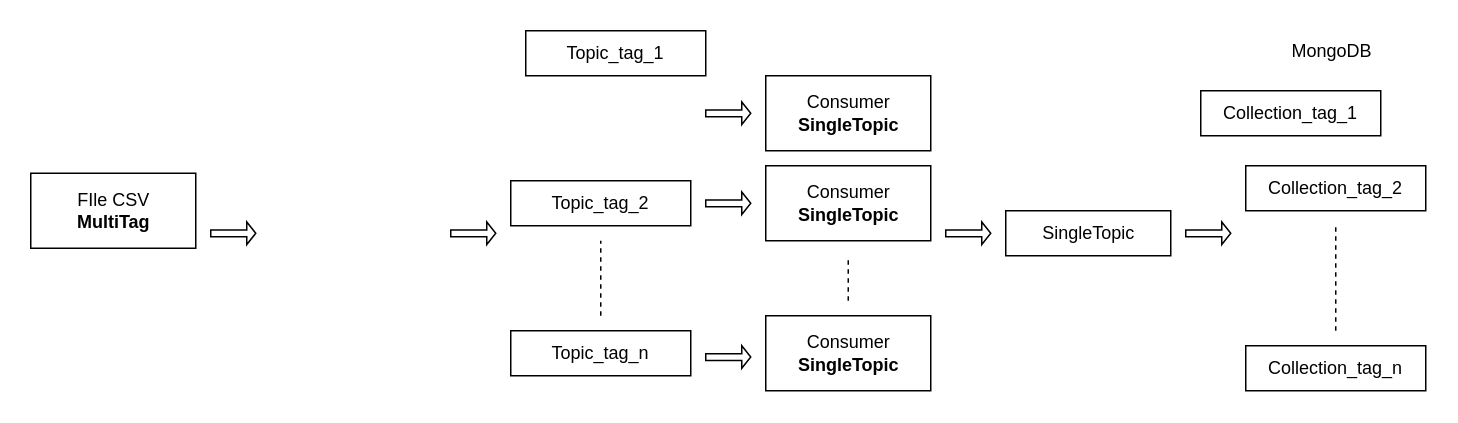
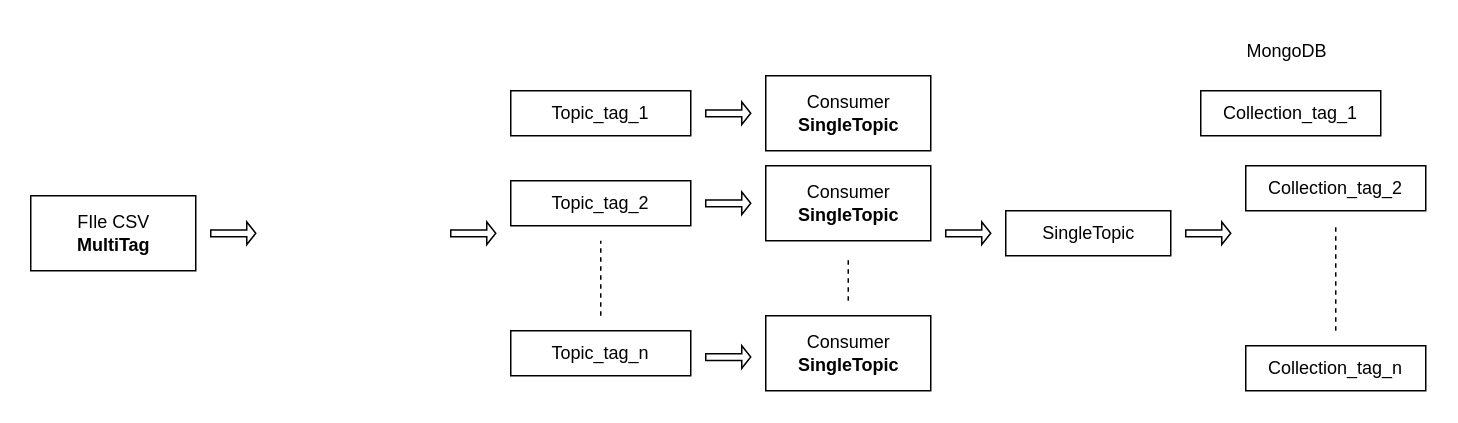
node "Topic_tag_1": moved (616, 53) -> (601, 113)
node "MongoDB": moved (1336, 53) -> (1291, 53)
node "FIle CSV MultiTag": moved (113, 211) -> (113, 233)
